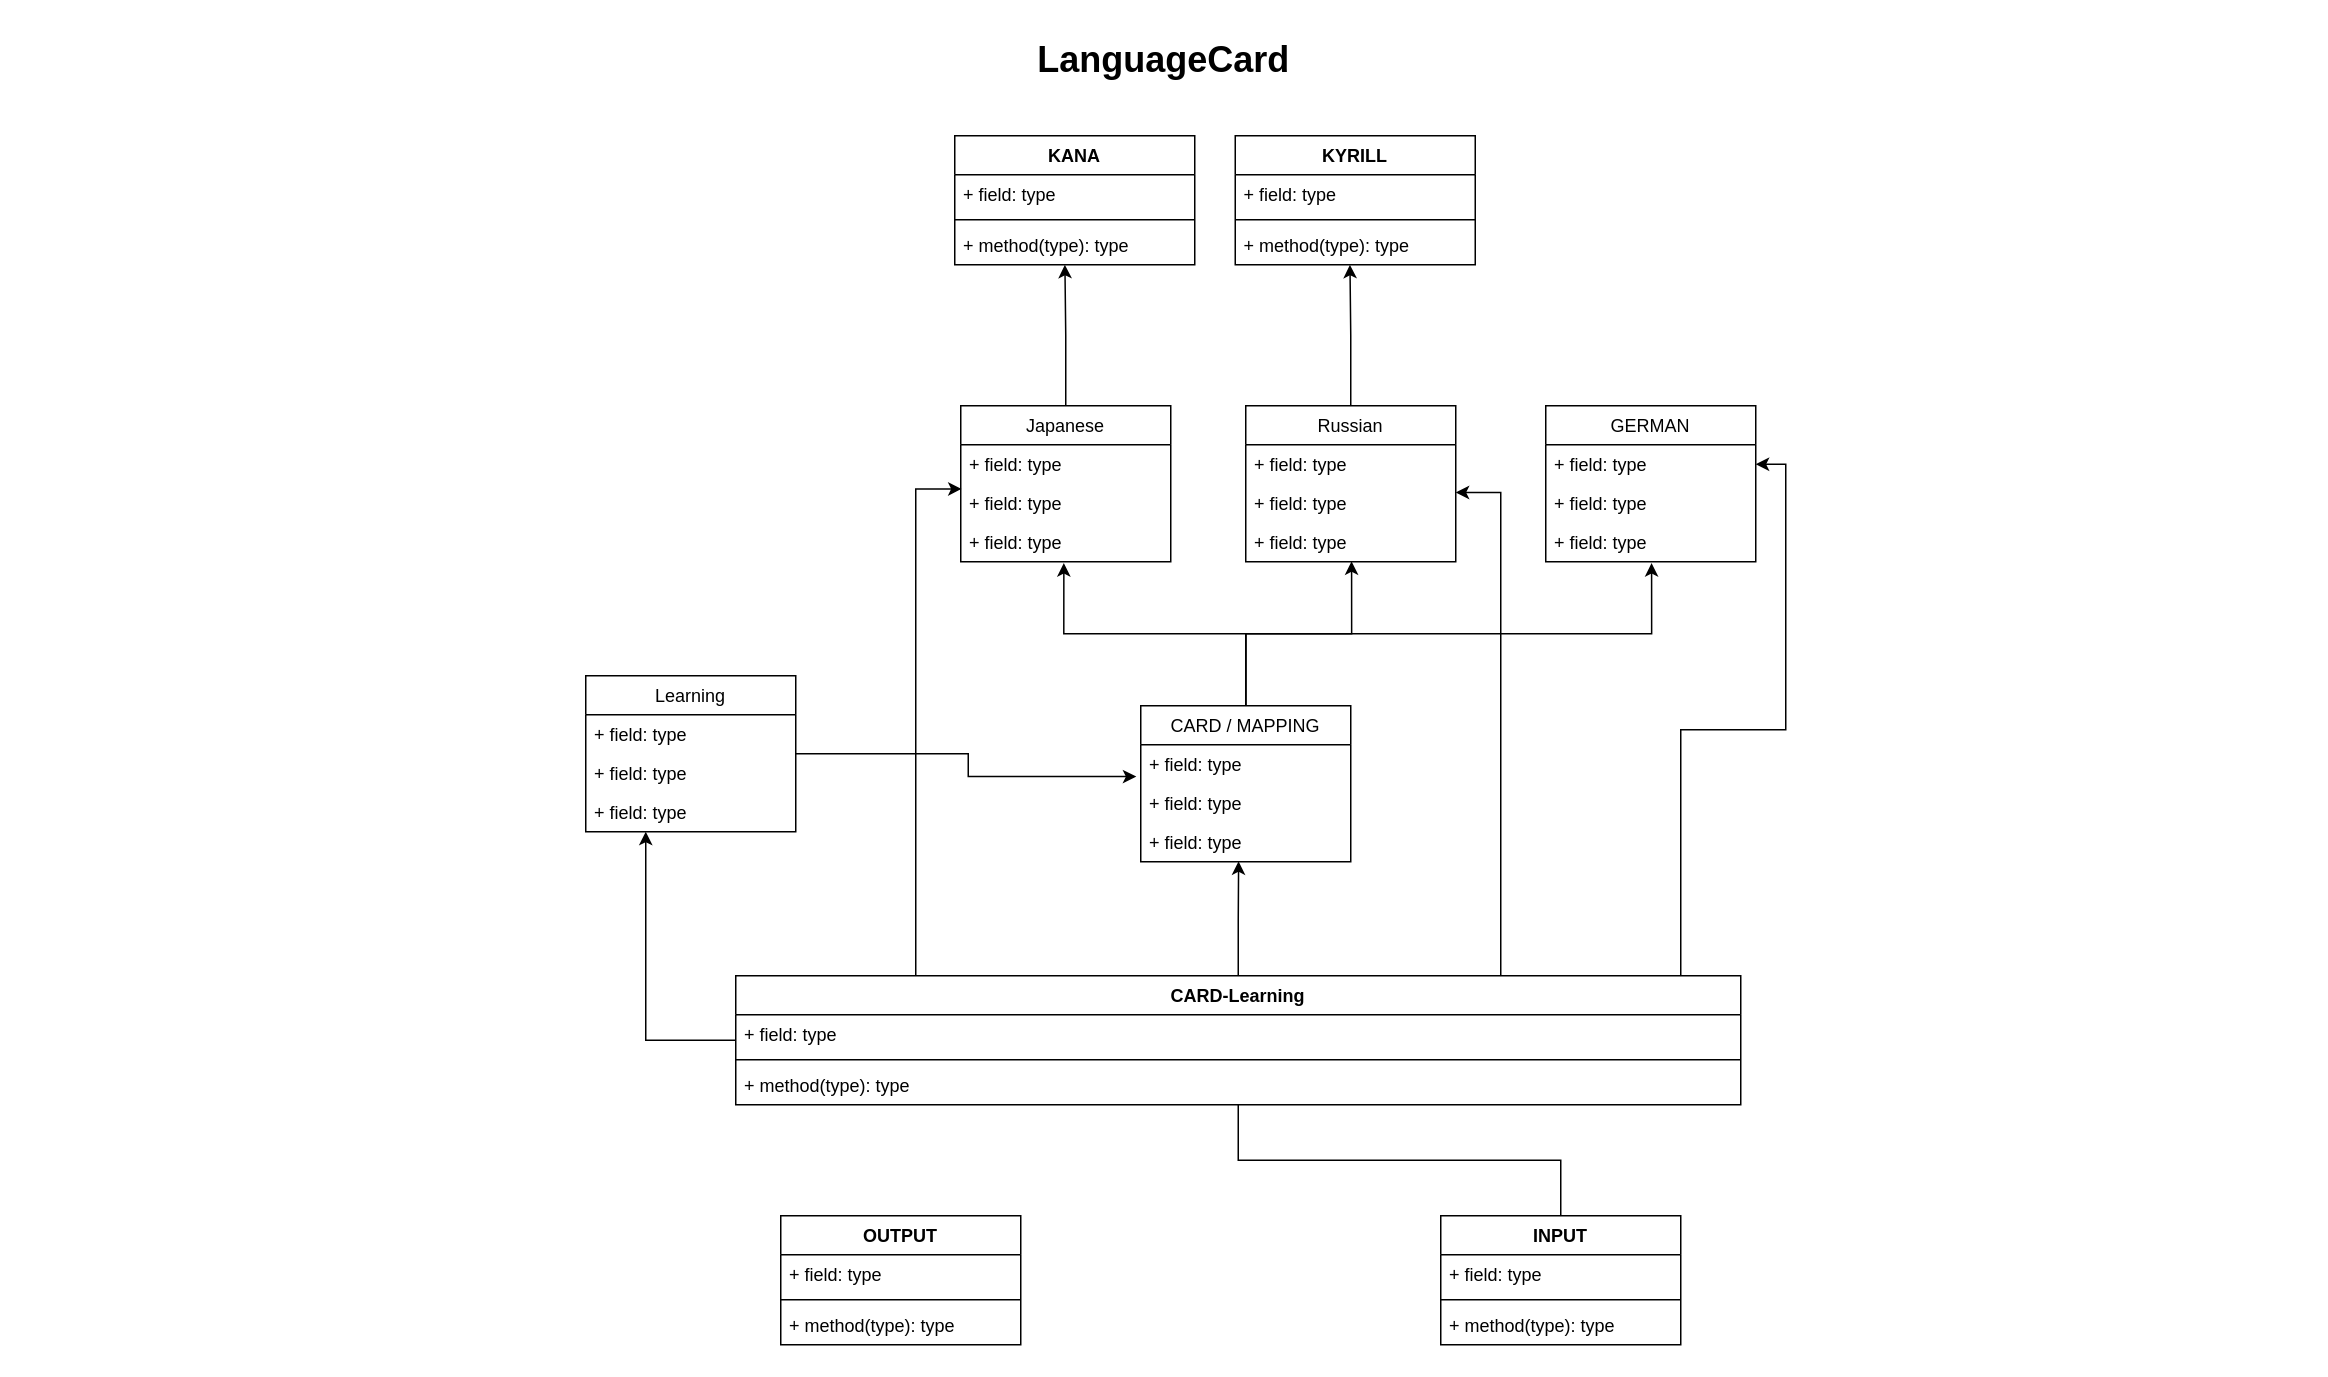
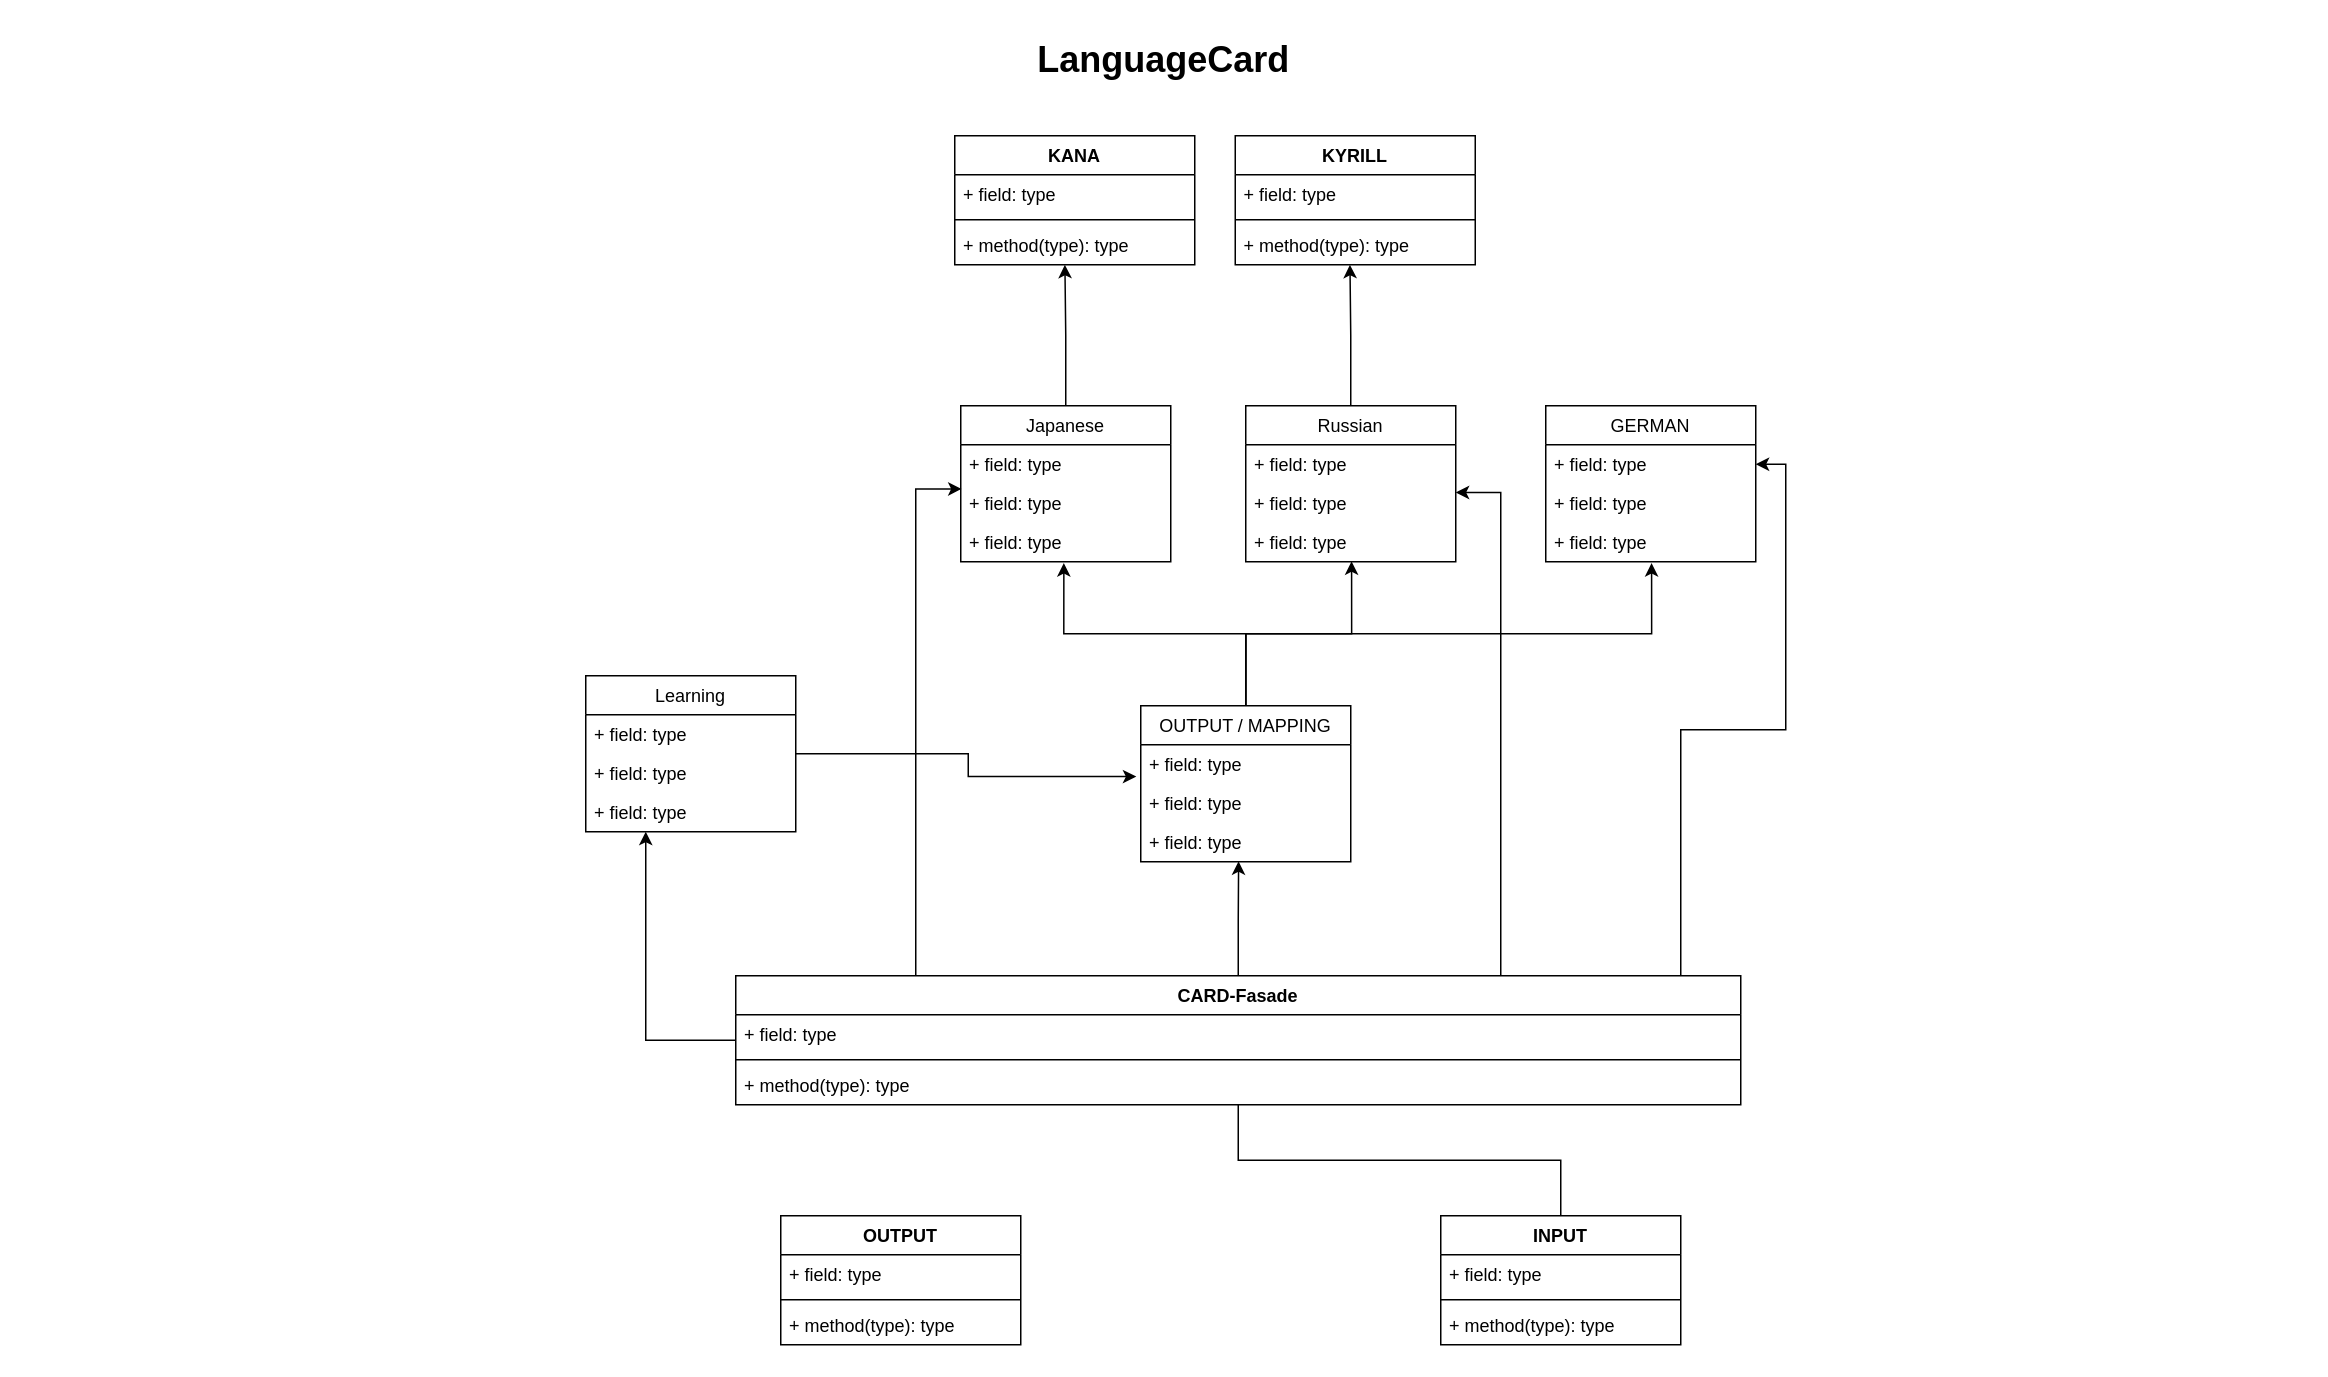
node "CARD / MAPPING": label "CARD / MAPPING" -> "OUTPUT / MAPPING"
node "CARD-Learning": label "CARD-Learning" -> "CARD-Fasade"
